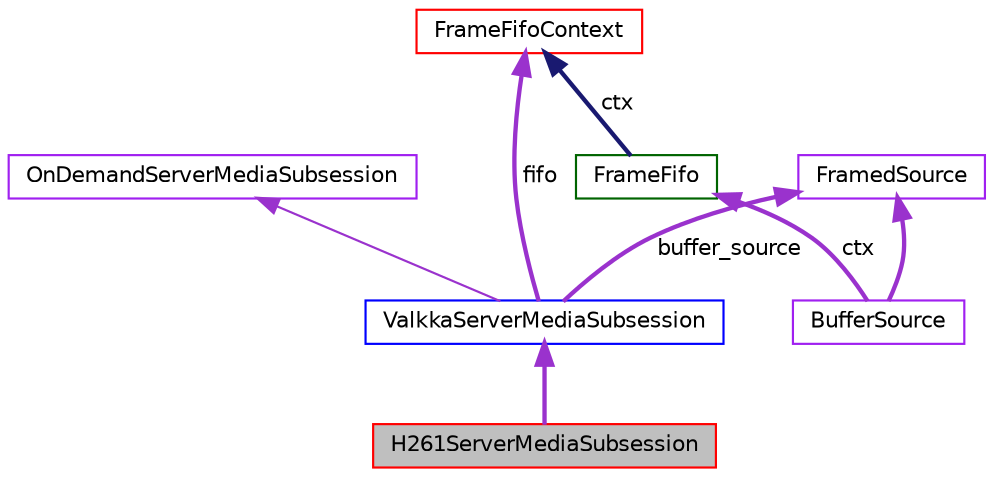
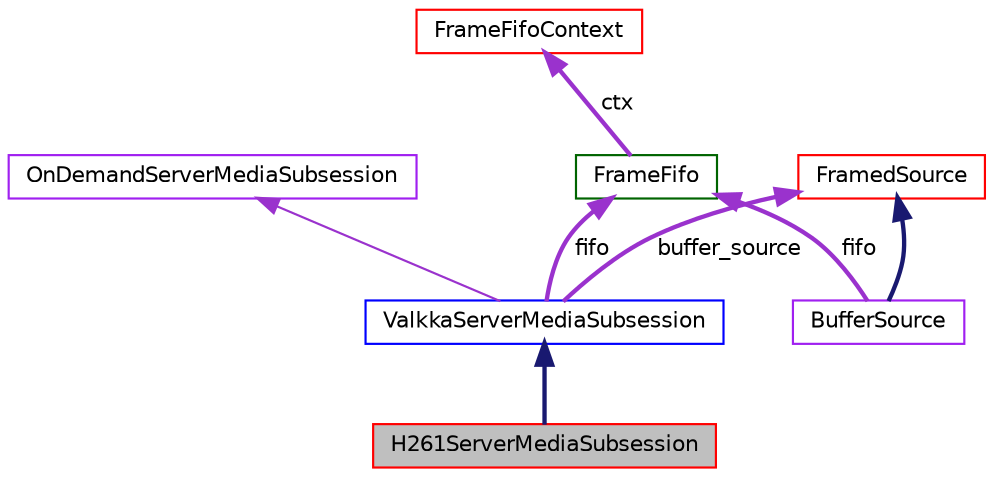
edge "FrameFifo" -> "FrameFifoContext": color midnightblue -> darkorchid3
node "FramedSource": color purple -> red
edge "ValkkaServerMediaSubsession" -> "FrameFifoContext": now "ValkkaServerMediaSubsession" -> "FrameFifo"
edge "BufferSource" -> "FrameFifo": label " ctx" -> " fifo"
edge "BufferSource" -> "FramedSource": color darkorchid3 -> midnightblue
edge "H261ServerMediaSubsession" -> "ValkkaServerMediaSubsession": color darkorchid3 -> midnightblue
